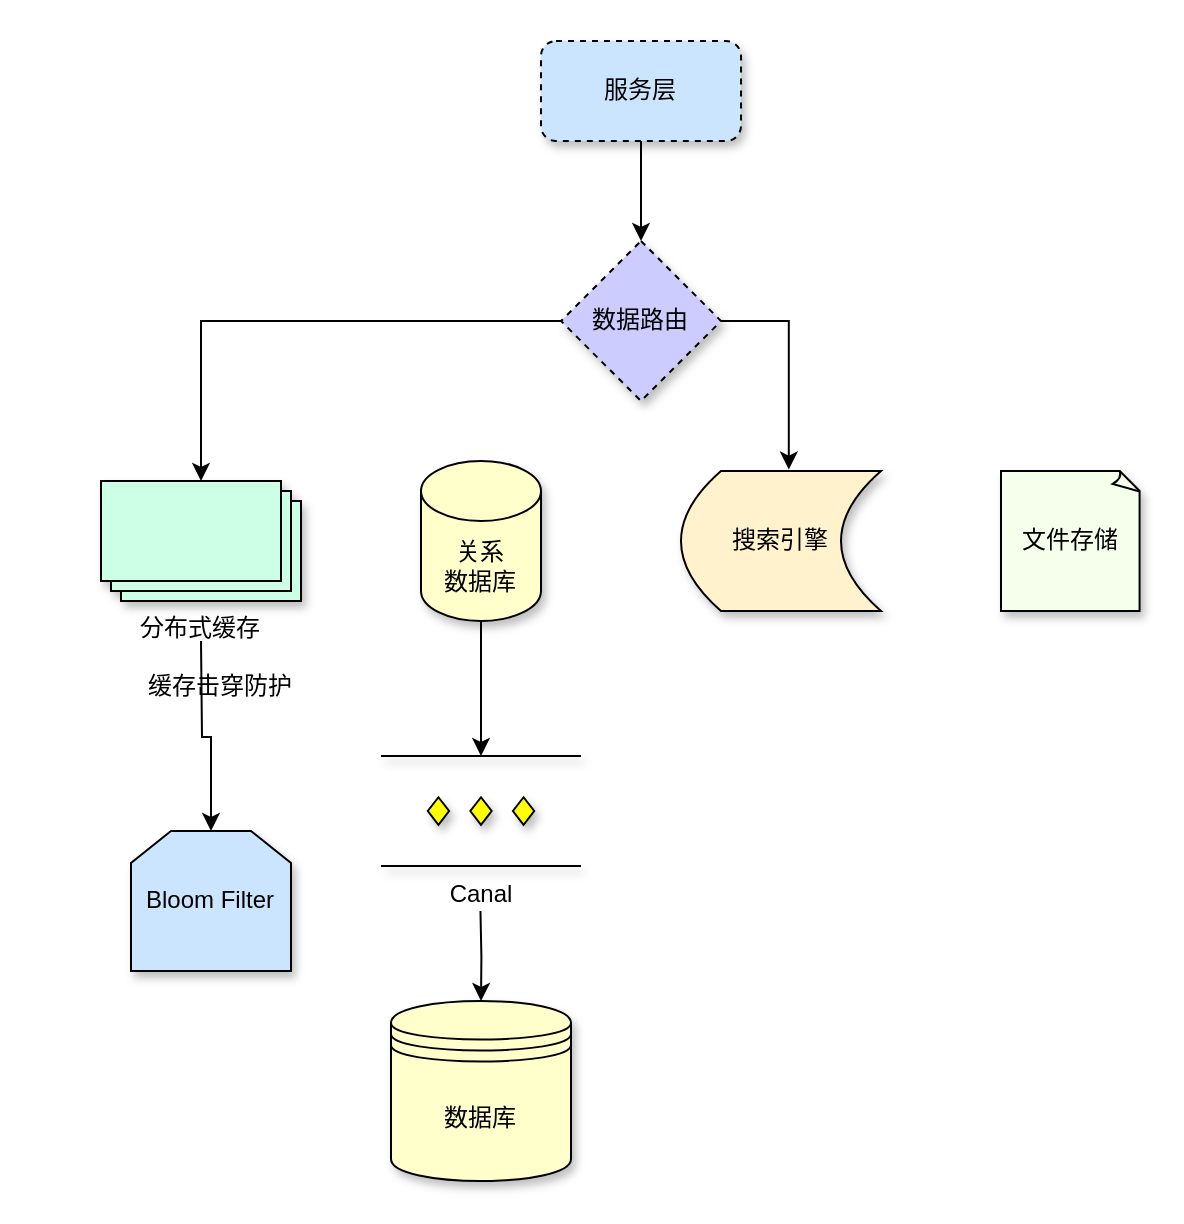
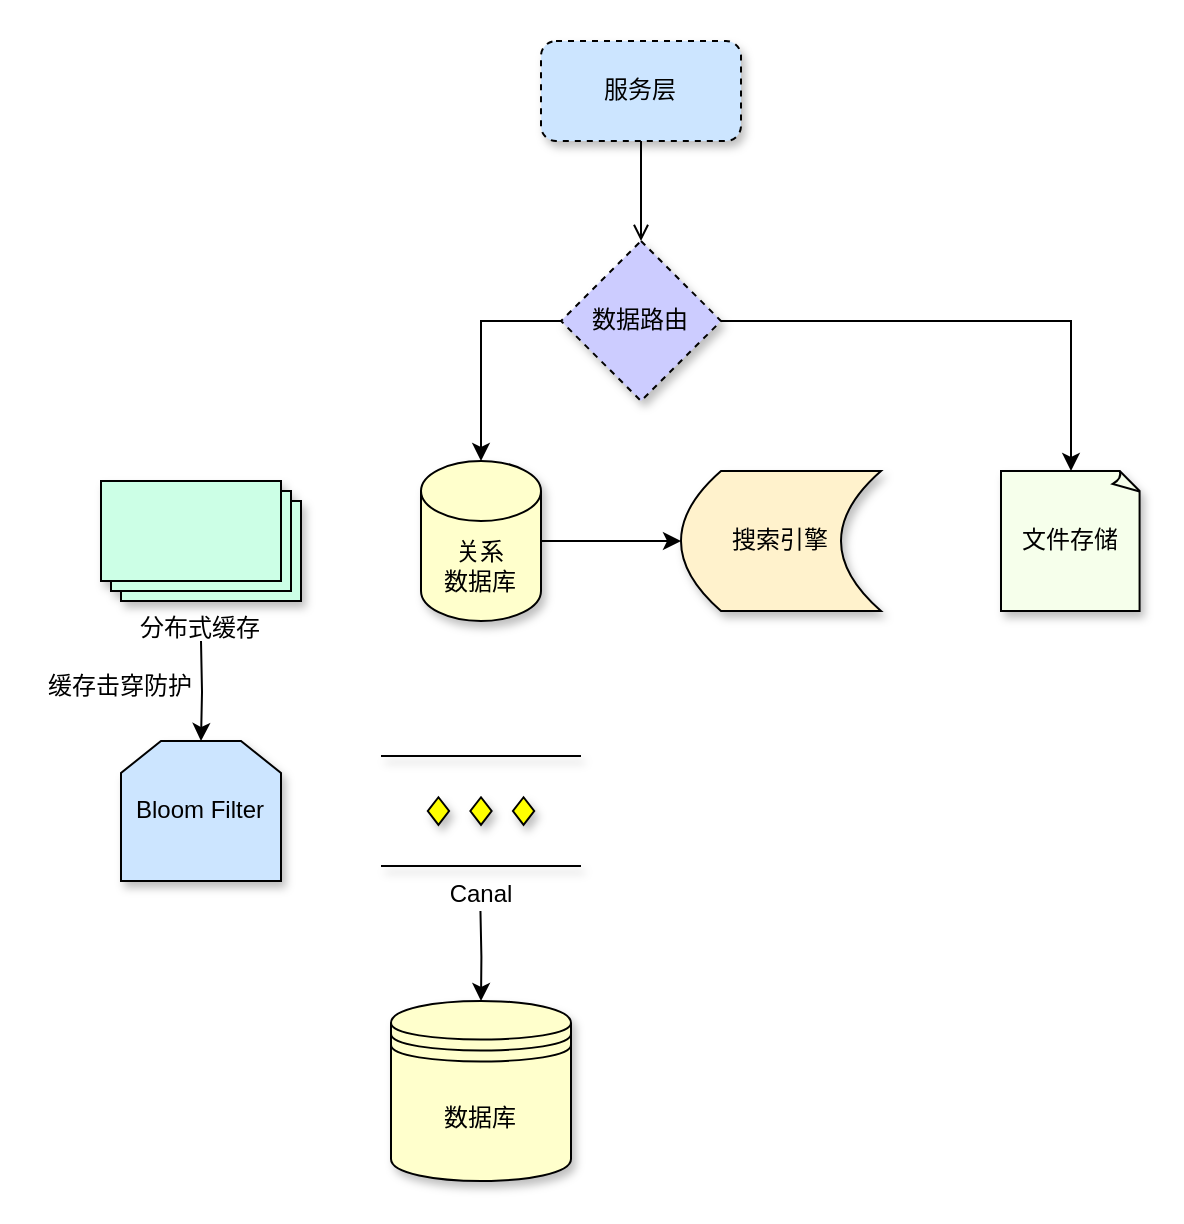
edge "服务层" -> "数据路由": arrowhead classic -> open
edge "数据路由" -> "分布式缓存": removed
edge "数据路由" -> "关系 数据库": added
edge "数据路由" -> "搜索引擎": now "数据路由" -> "文件存储"
edge "关系 数据库" -> "Canal": now "关系 数据库" -> "搜索引擎"
node "缓存击穿防护": moved (221, 686) -> (121, 686)
node "Bloom Filter": moved (211, 901) -> (201, 811)
